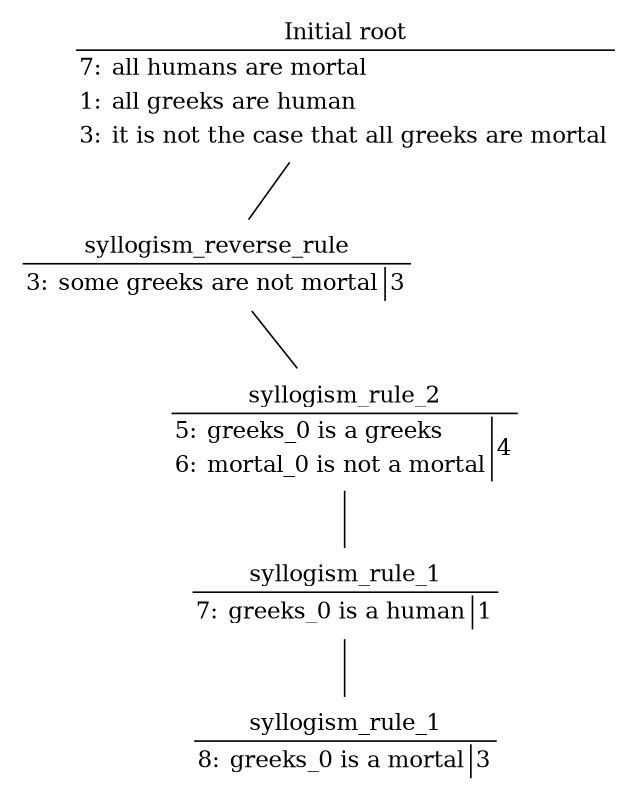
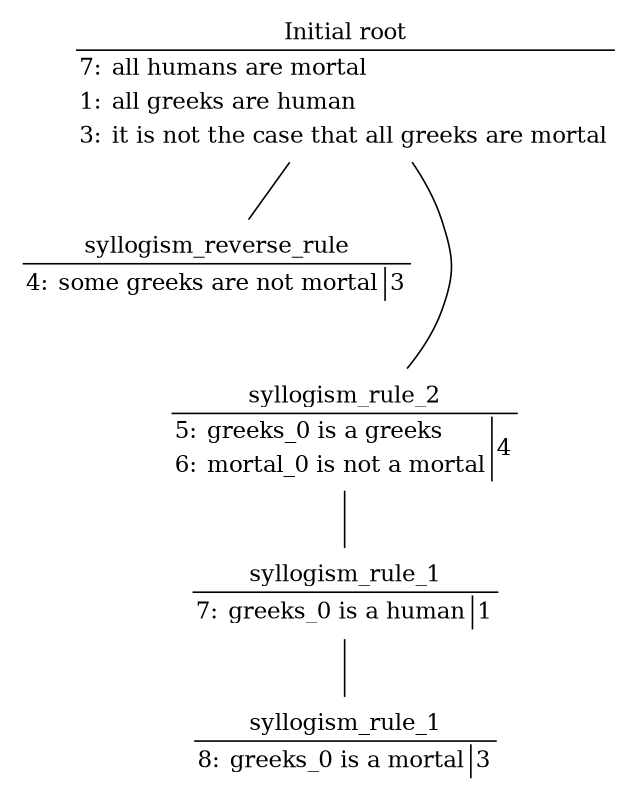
node "syllogism_reverse_rule": text "3:" -> "4:"
edge "syllogism_reverse_rule" -- "syllogism_rule_2": now "Initial root" -- "syllogism_rule_2"
